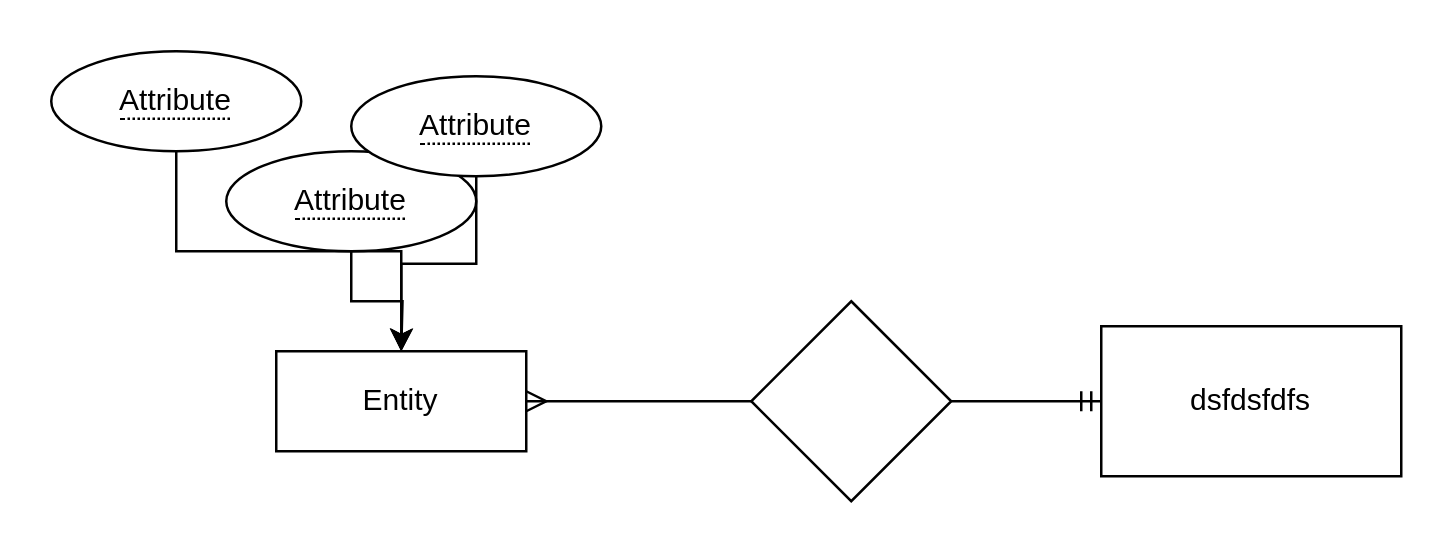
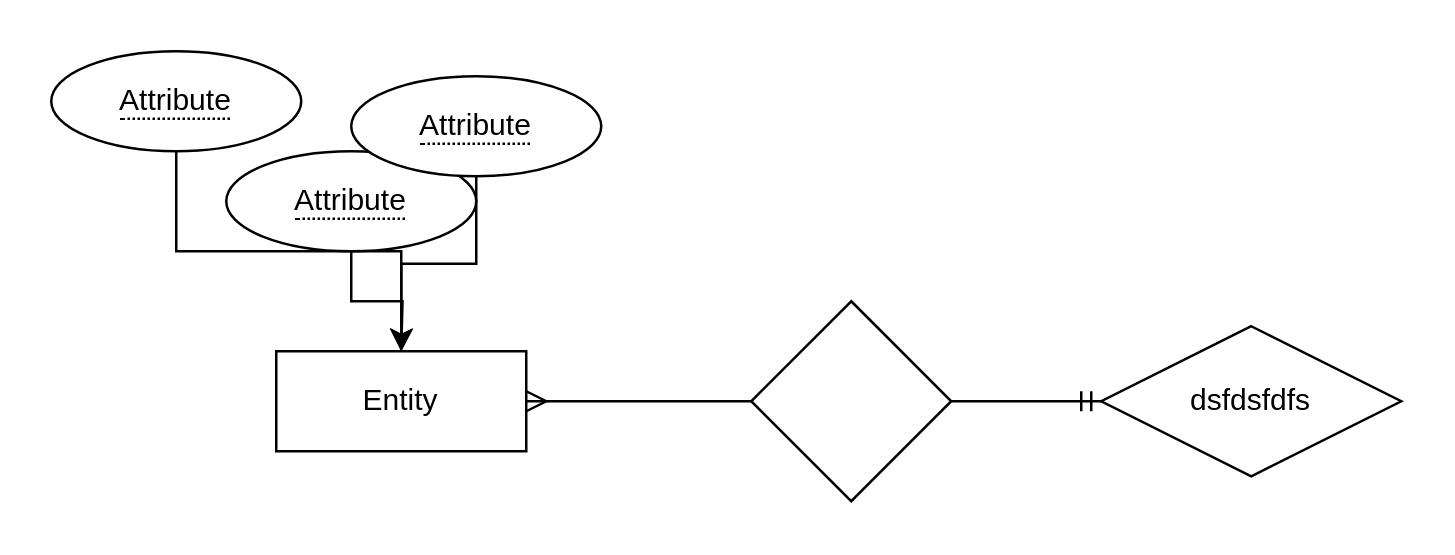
node "dsfdsfdfs": shape rectangle -> diamond
